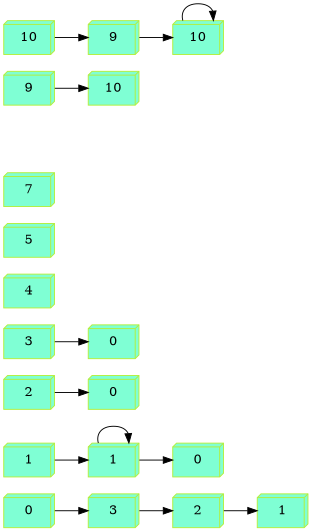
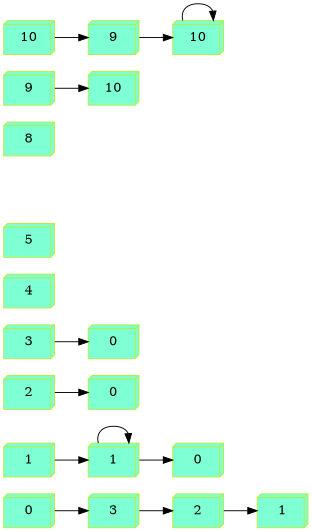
node "8": added
node "7": removed
